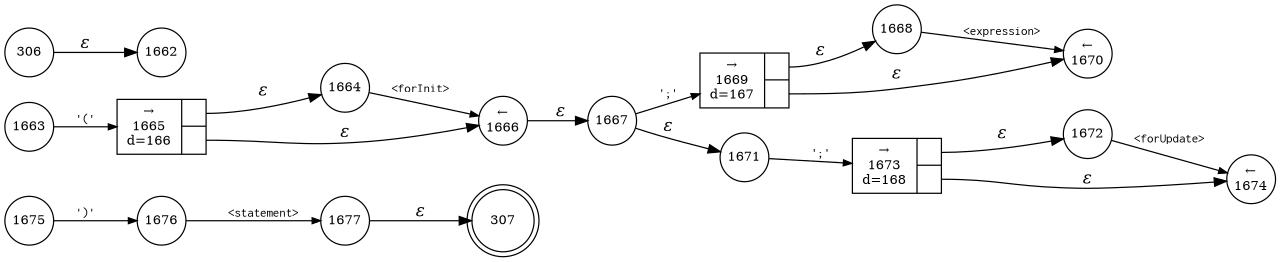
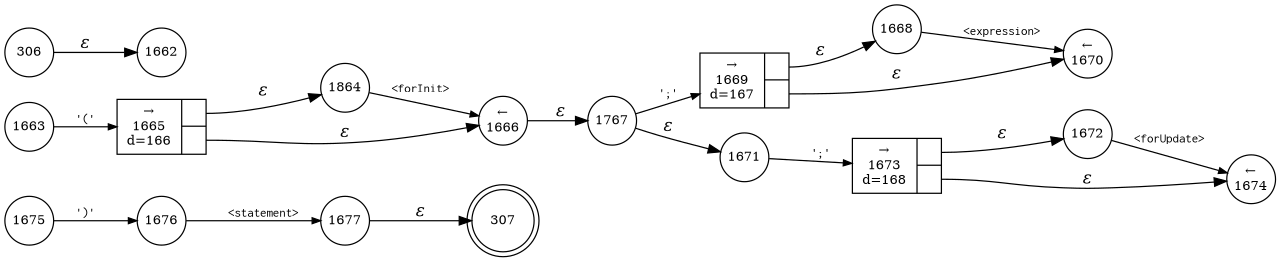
node "1664": label "1664" -> "1864"
node "1667": label "1667" -> "1767"
